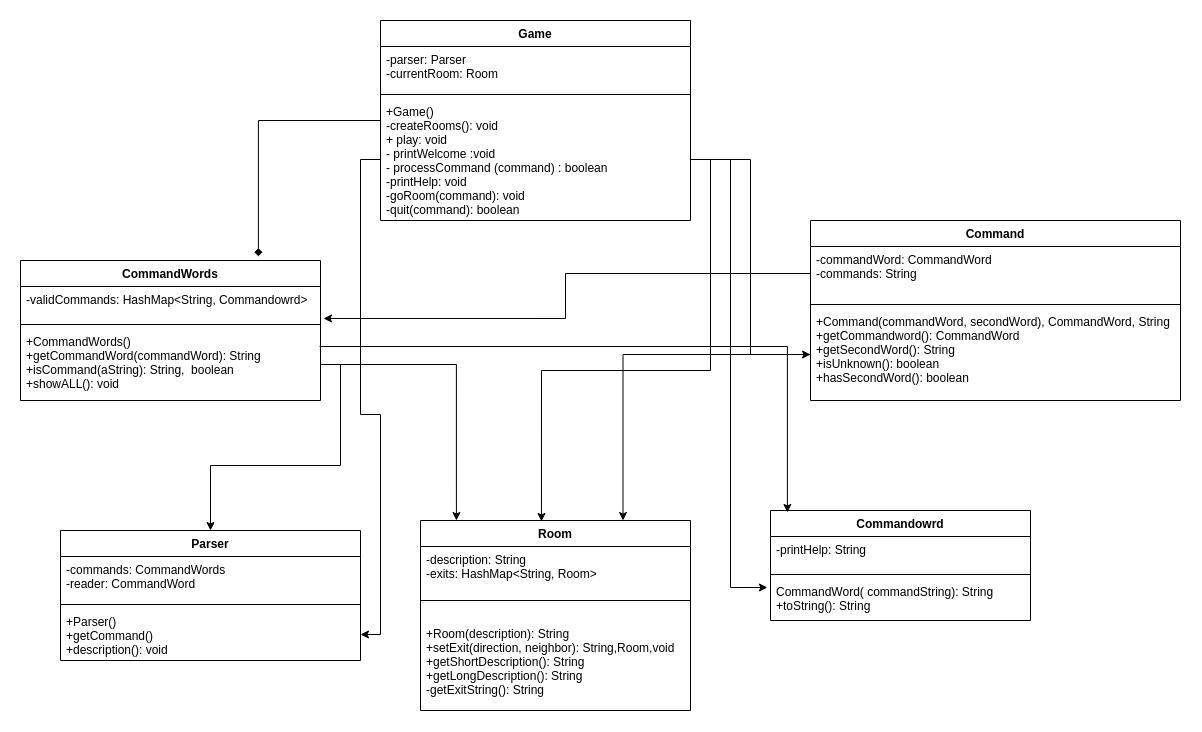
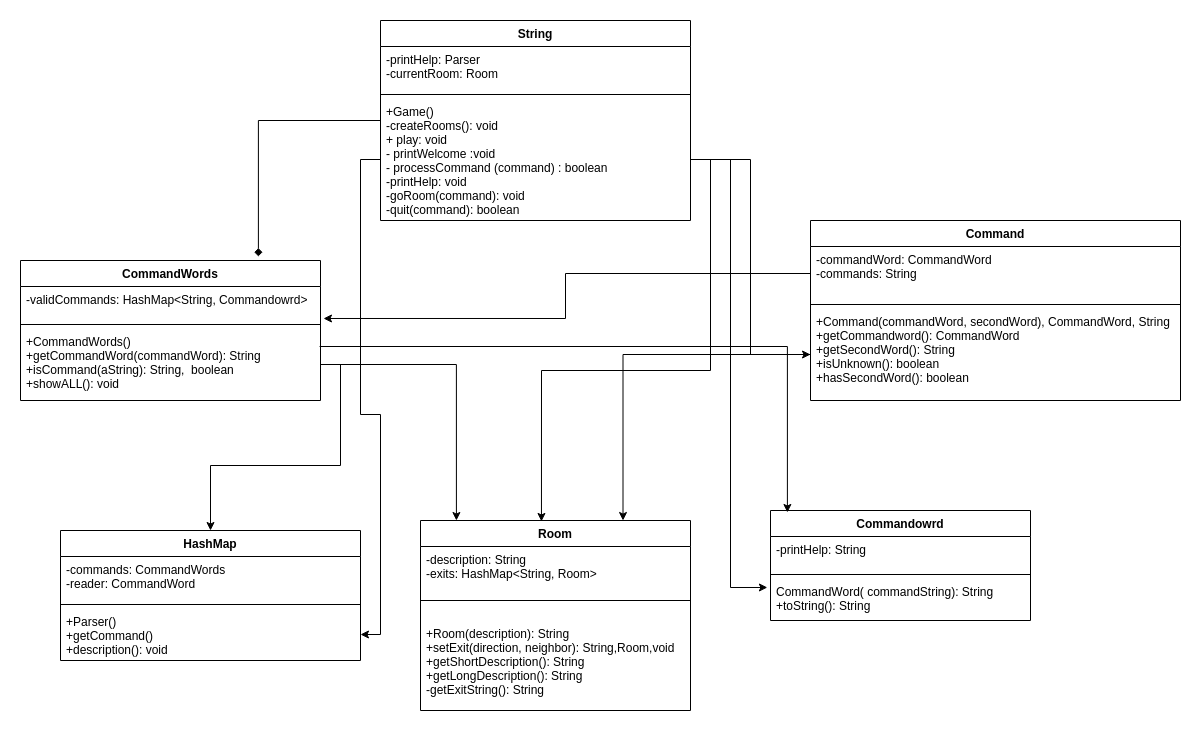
node "Game": label "Game" -> "String"
node "-parser: Parser -currentRoom: Room": label "-parser: Parser -currentRoom: Room" -> "-printHelp: Parser -currentRoom: Room"
node "Parser": label "Parser" -> "HashMap"
